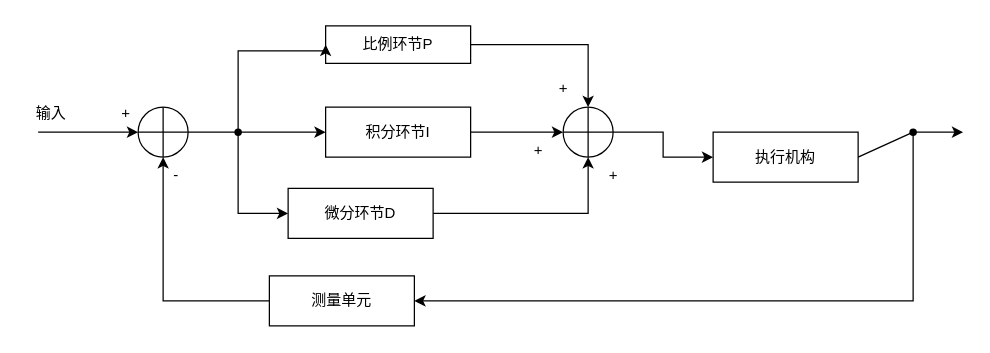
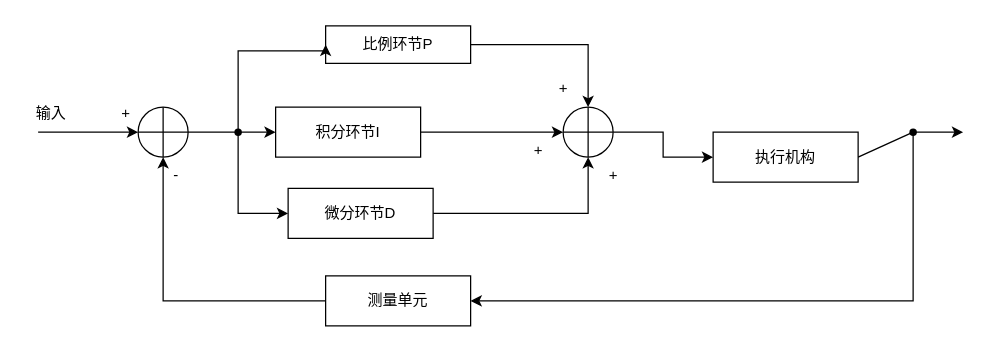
node "积分环节I": moved (398, 132) -> (348, 132)
node "测量单元": moved (342, 301) -> (398, 301)
